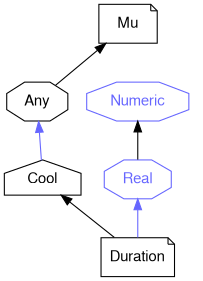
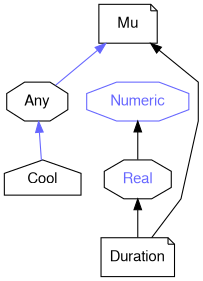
edge "Any" -> "Mu": color #000000 -> #6666ff
node "Real": color #6666ff -> #000000
edge "Duration" -> "Cool": now "Duration" -> "Mu"
edge "Duration" -> "Real": color #6666ff -> #000000
